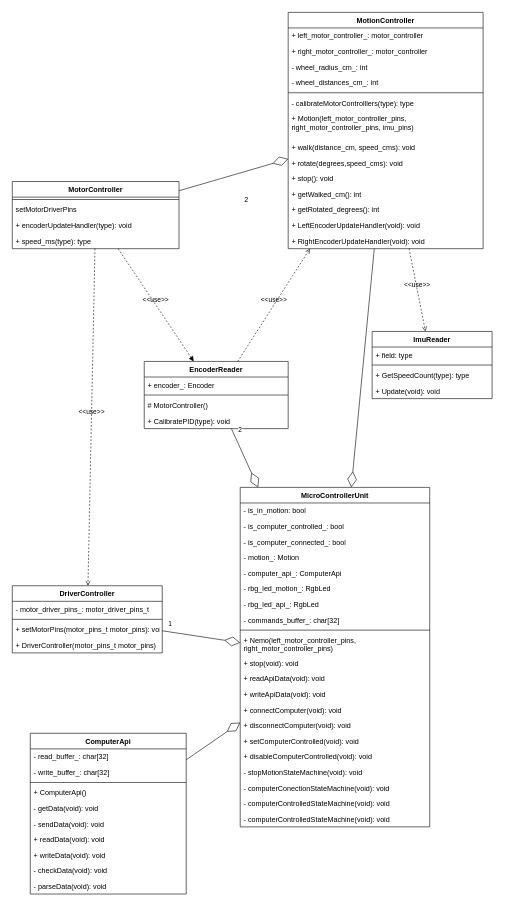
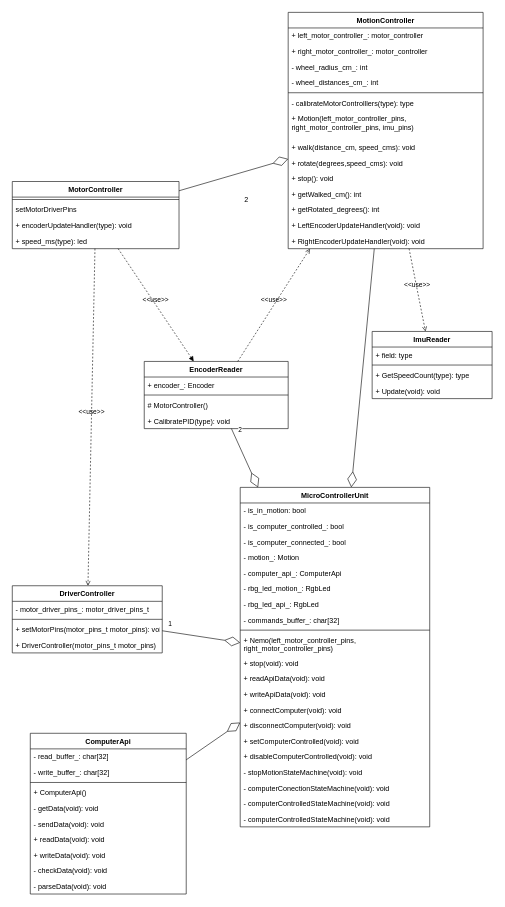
node "+ speed_ms(type): type": label "+ speed_ms(type): type" -> "+ speed_ms(type): led"
